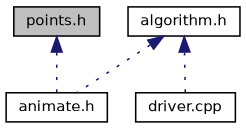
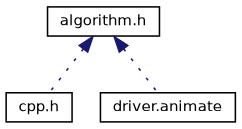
node "points.h": removed
node "animate.h": label "animate.h" -> "cpp.h"
node "driver.cpp": label "driver.cpp" -> "driver.animate"
